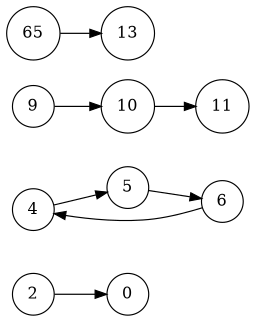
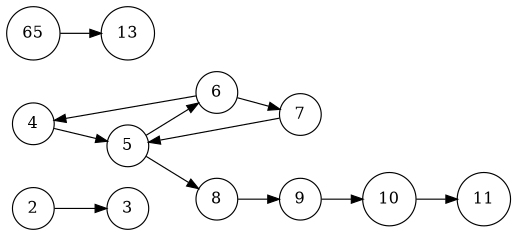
node "7": added
node "8": added
node "0": label "0" -> "3"
